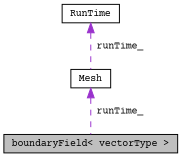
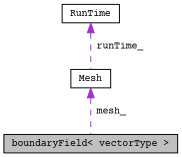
edge "boundaryField< vectorType >" -> "Mesh": label " runTime_" -> " mesh_"
